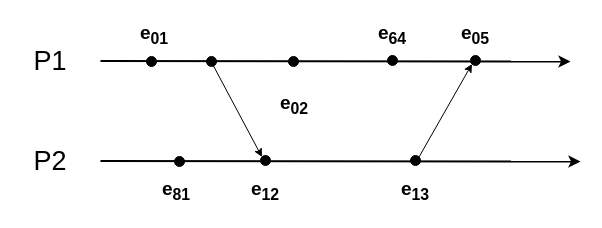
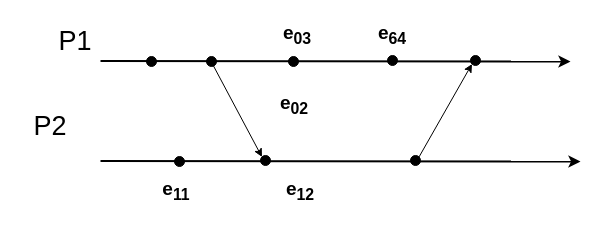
node "e01": removed
node "e03": added
node "e05": removed
node "P1": moved (51, 62) -> (76, 42)
node "P2": moved (51, 162) -> (51, 127)
node "e81": label "e81" -> "e11"
node "e12": moved (266, 192) -> (301, 192)
node "e13": removed
